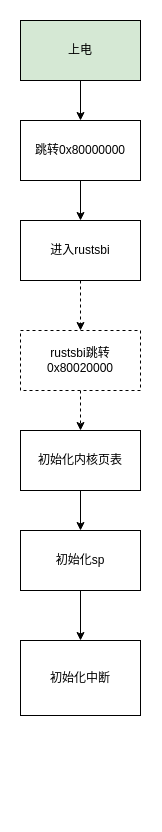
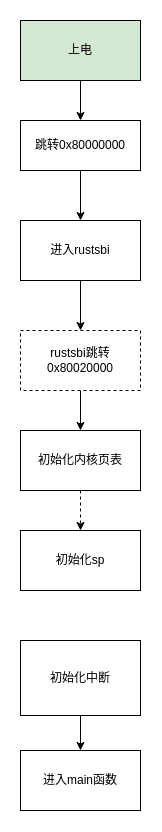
node "跳转0x80000000": size 120x60 -> 120x50
edge "进入rustsbi" -> "rustsbi跳转0x80020000": style dashed -> solid
edge "rustsbi跳转0x80020000" -> "初始化内核页表": style dashed -> solid
edge "初始化内核页表" -> "初始化sp": style solid -> dashed
edge "初始化sp" -> "初始化中断": removed
edge "初始化中断" -> "进入main函数": added
node "进入main函数": added
